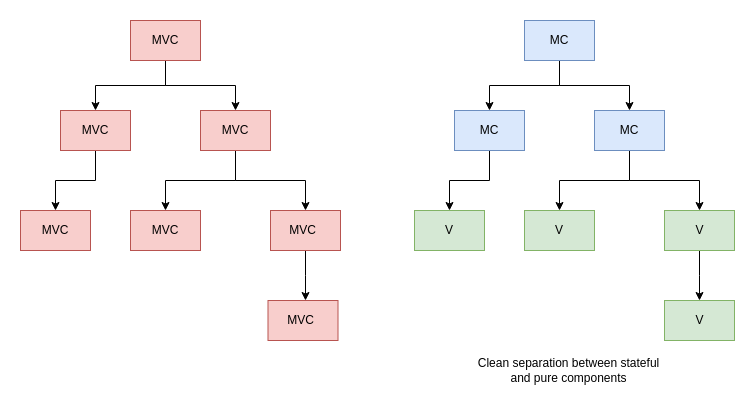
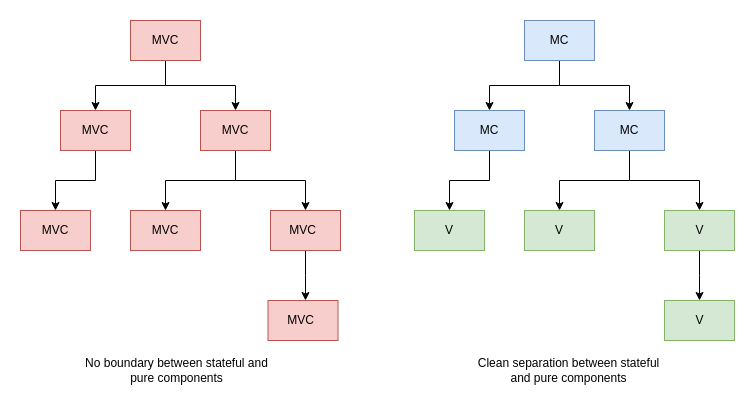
node "No boundary between stateful and pure components": added
